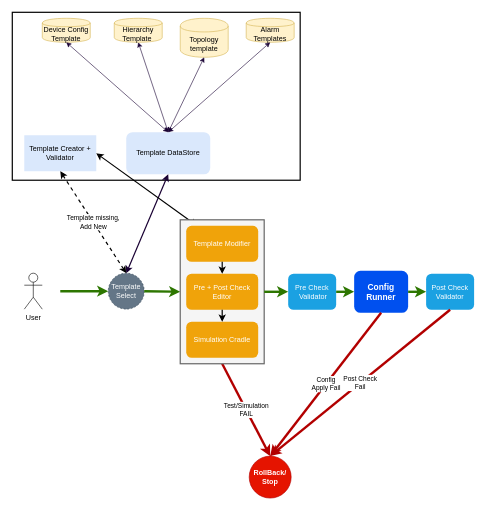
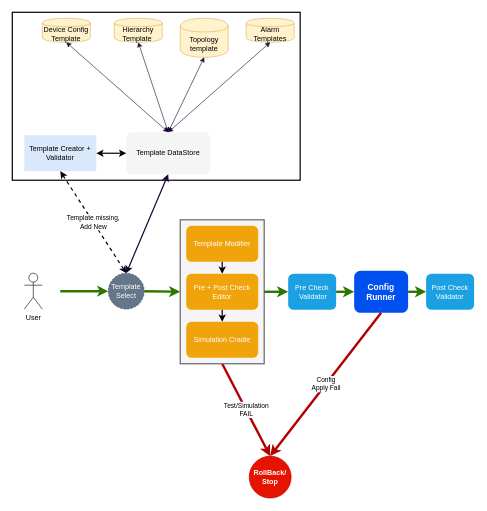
node "Template DataStore": fillcolor #dae8fc -> #f5f5f5
edge "Template Creator + Validator" -- "Template Modifier": now "Template Creator + Validator" -- "Template DataStore"
edge "Post Check Validator" -> "RollBack/ Stop": removed, label "Post Check Fail"
